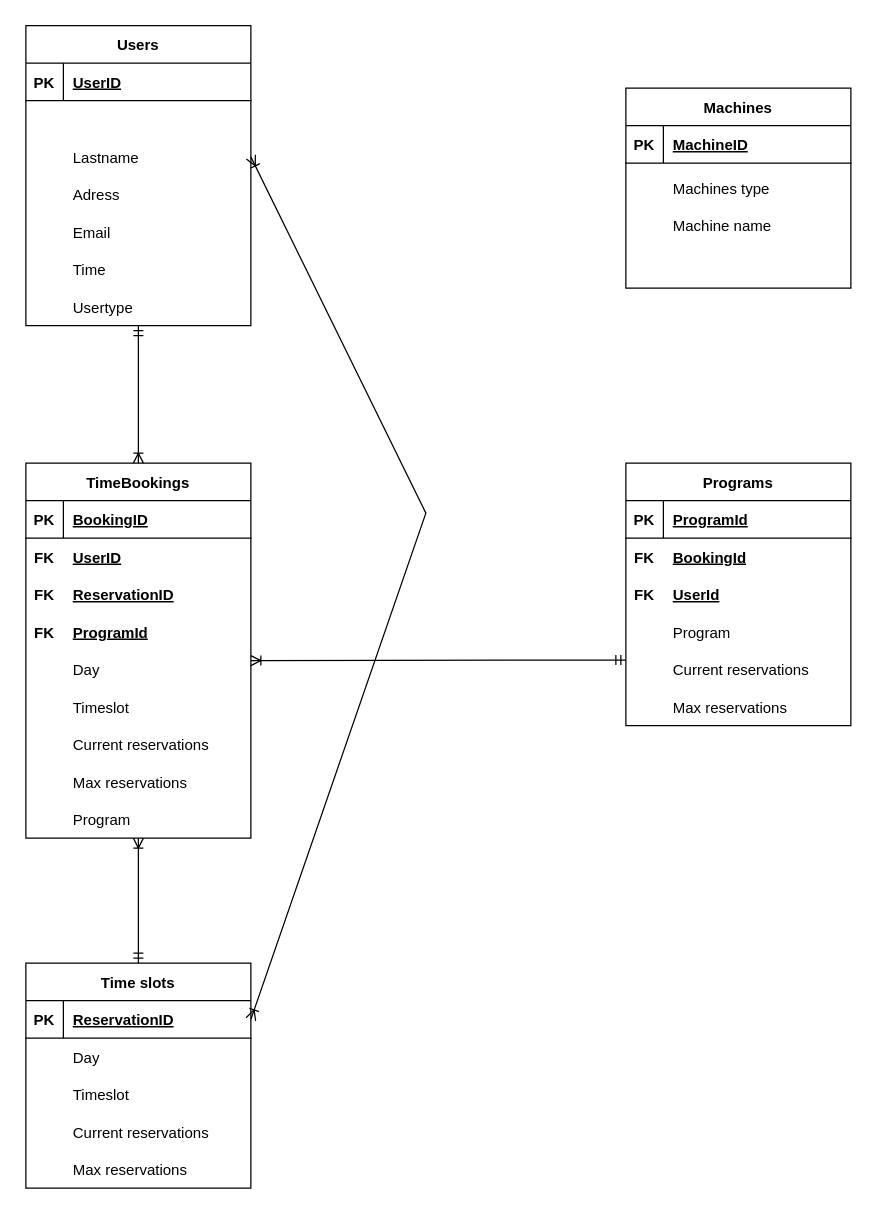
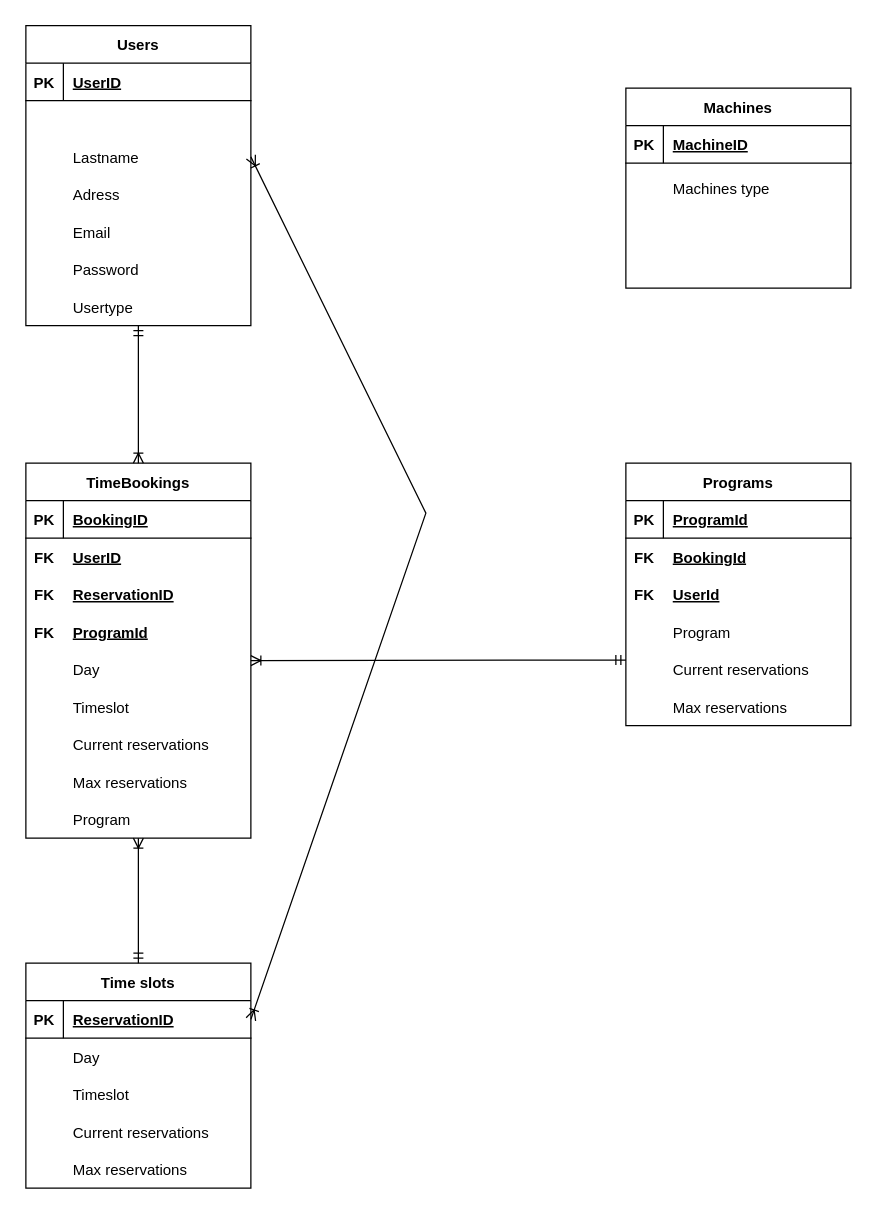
node "Machine name": removed
node "Time": label "Time" -> "Password"
